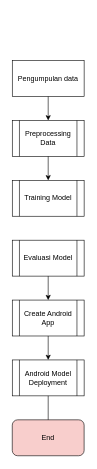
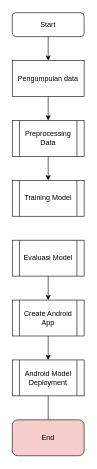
node "Start": added
edge "Start" -> "Pengumpulan data": added
